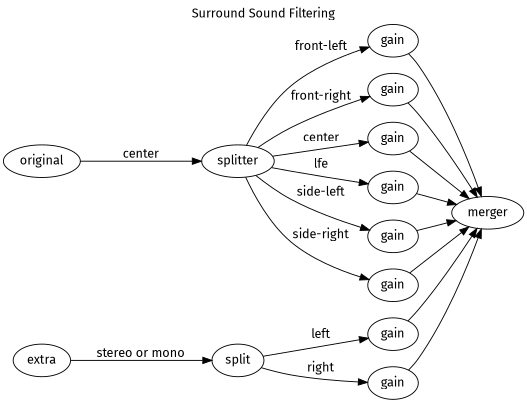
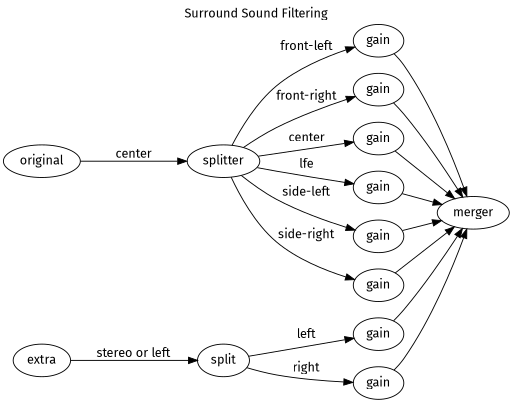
edge "extra" -> "split": label "stereo or mono" -> "stereo or left"
